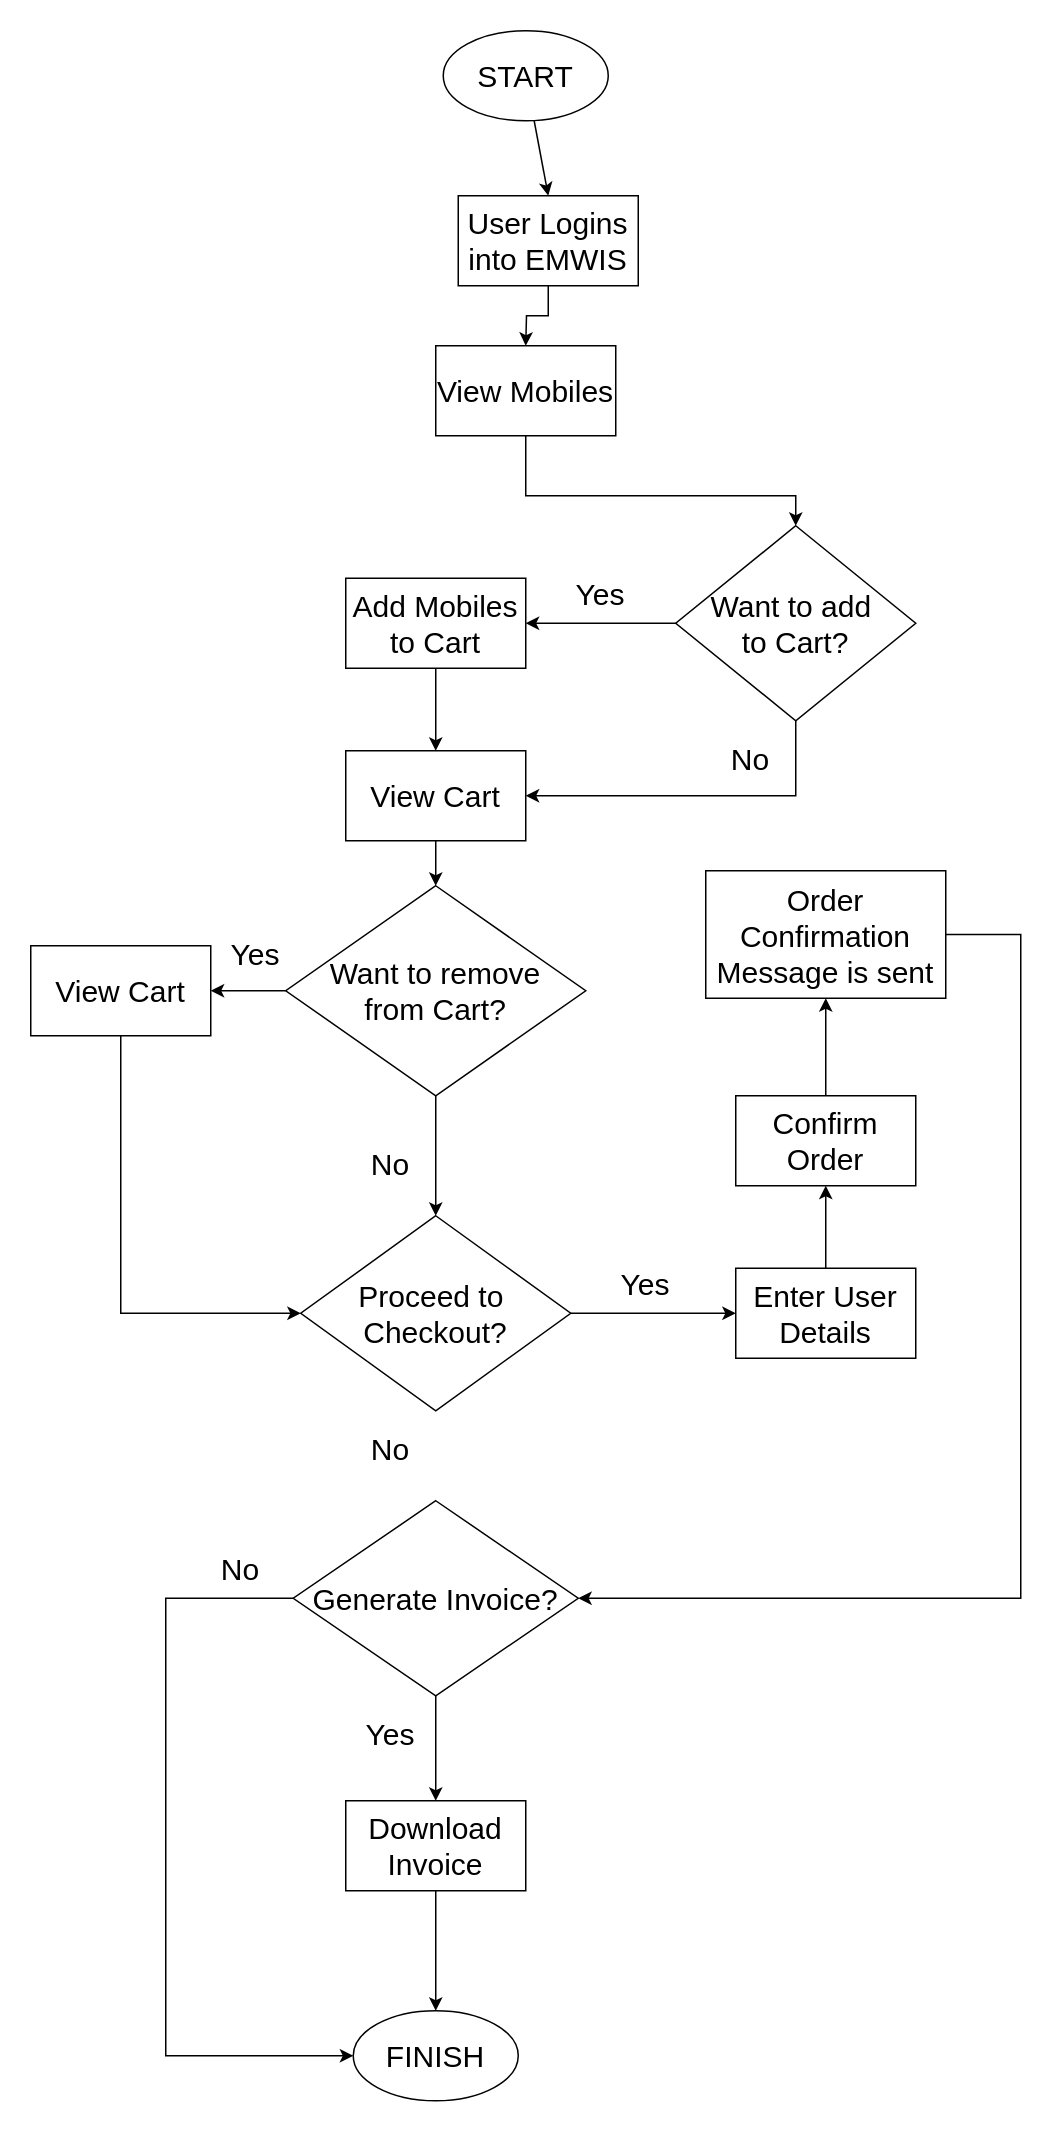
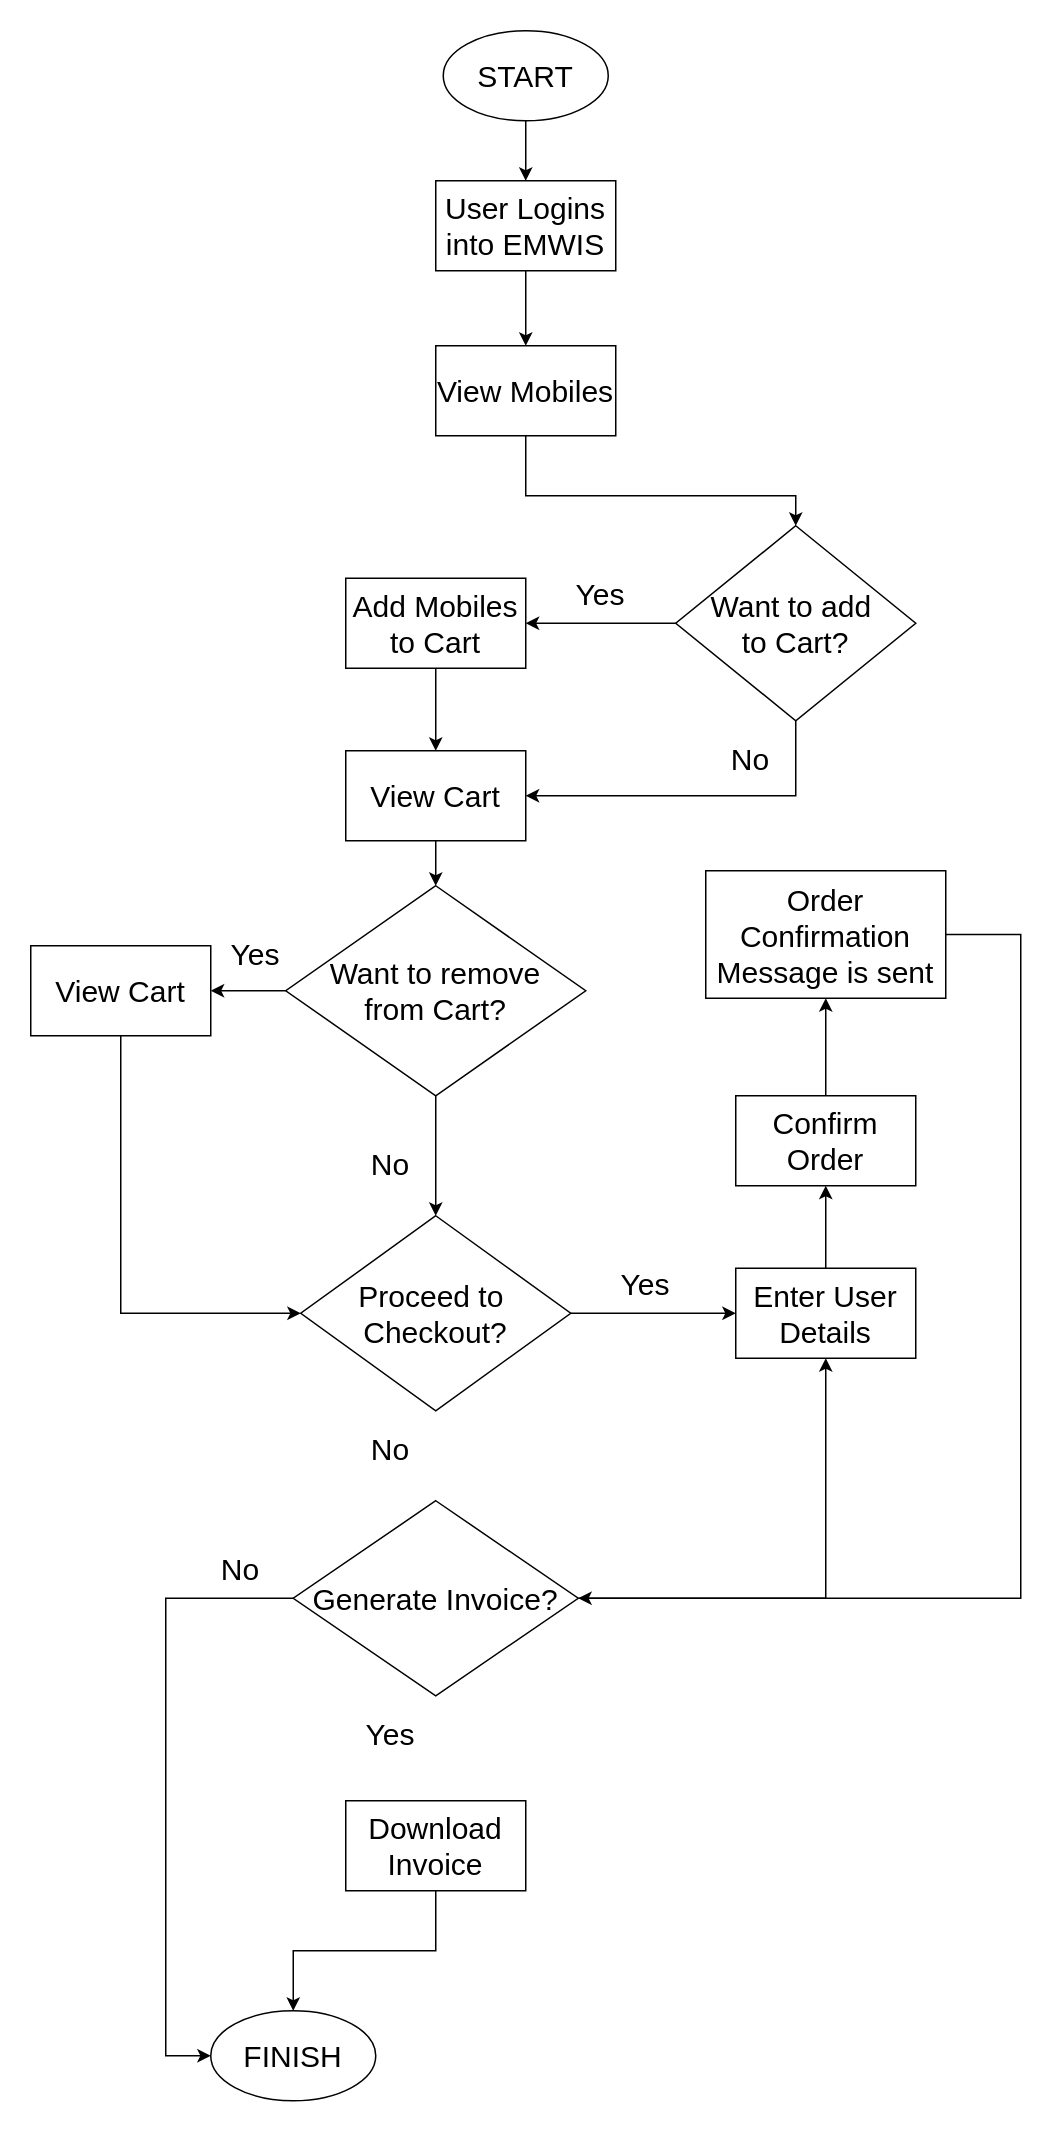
node "User Logins into EMWIS": moved (548, 241) -> (526, 226)
edge "Generate Invoice?" -> "Download Invoice": now "Generate Invoice?" -> "Enter User Details"
node "FINISH": moved (436, 2056) -> (293, 2056)
